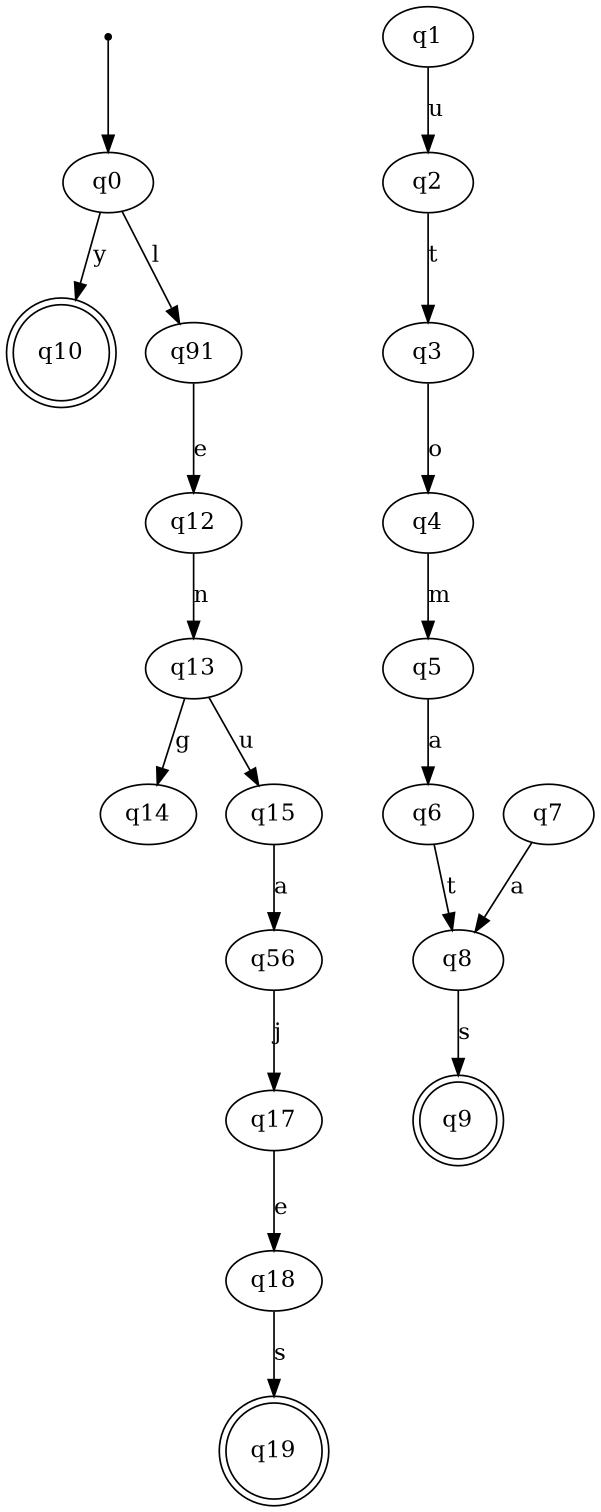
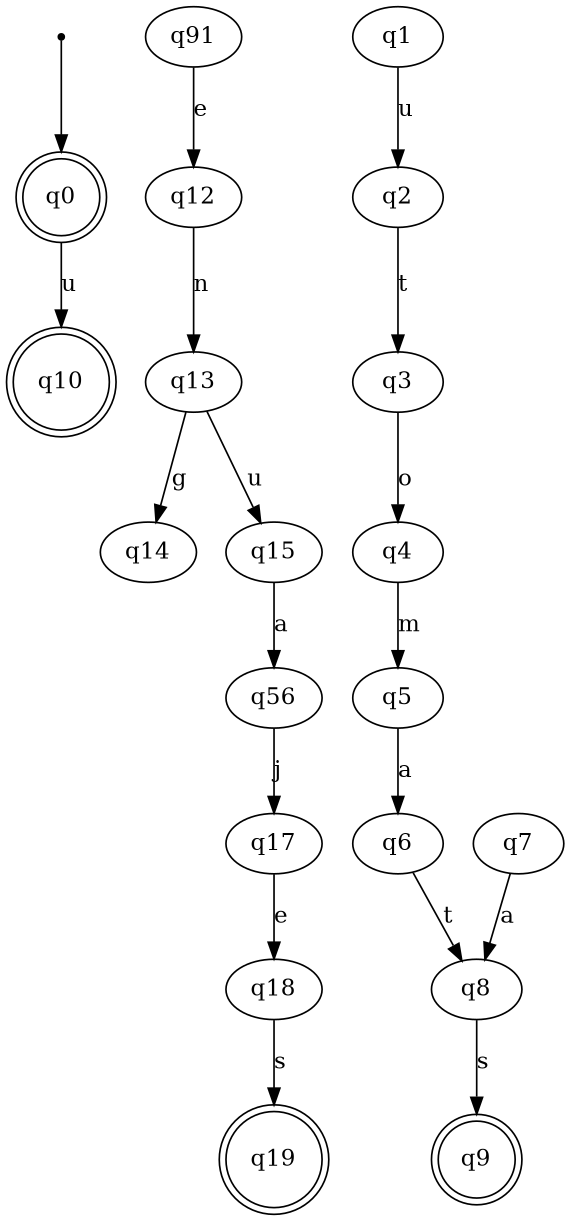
node "q0": shape ellipse -> doublecircle
edge "q0" -> "q10": label "y" -> "u"
edge "q0" -> "q91": removed, label "l"
